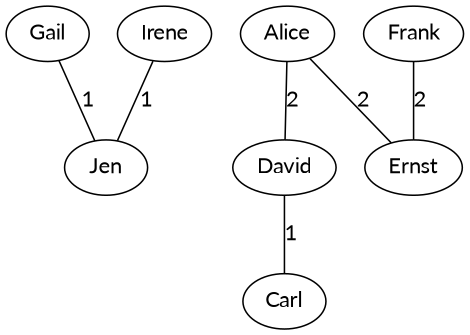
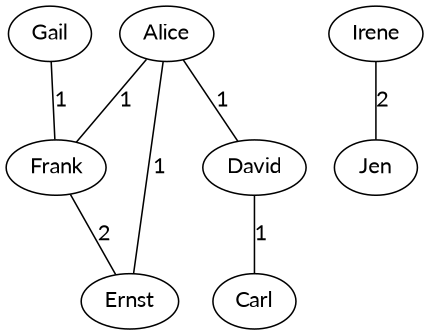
edge "Gail" -- "Jen": now "Gail" -- "Frank"
edge "Alice" -- "Frank": added, label "1"
edge "Irene" -- "Jen": label "1" -> "2"
edge "Alice" -- "David": label "2" -> "1"
edge "Alice" -- "Ernst": label "2" -> "1"
